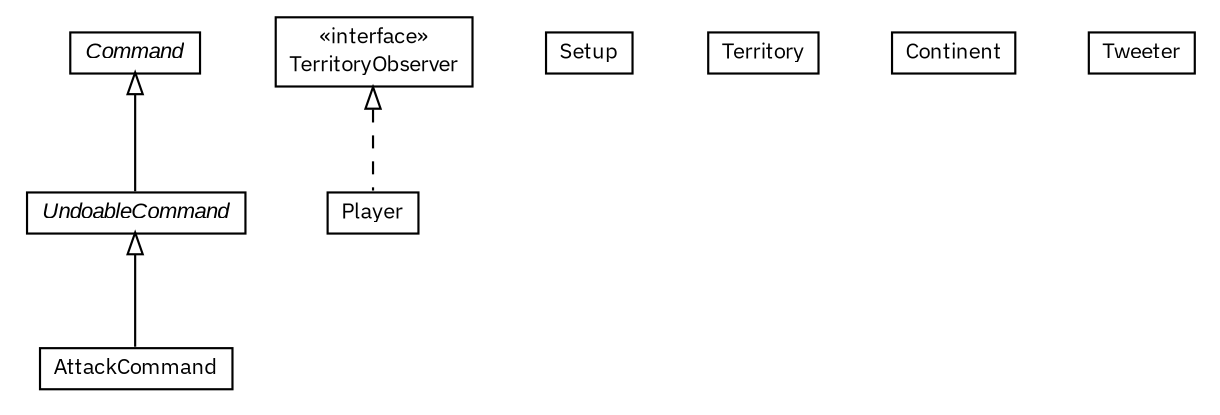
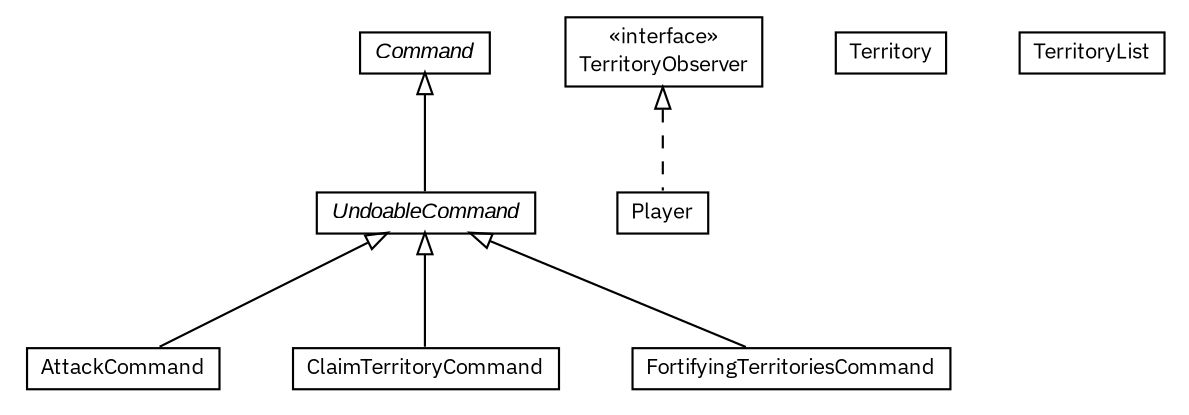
node "Setup": removed
node "Continent": removed
node "TerritoryList": added
node "Tweeter": removed
node "ClaimTerritoryCommand": added
node "FortifyingTerritoriesCommand": added
